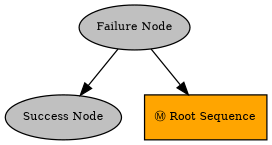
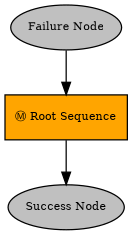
edge "Failure Node" -> "Success Node": now "Ⓜ Root Sequence" -> "Success Node"
